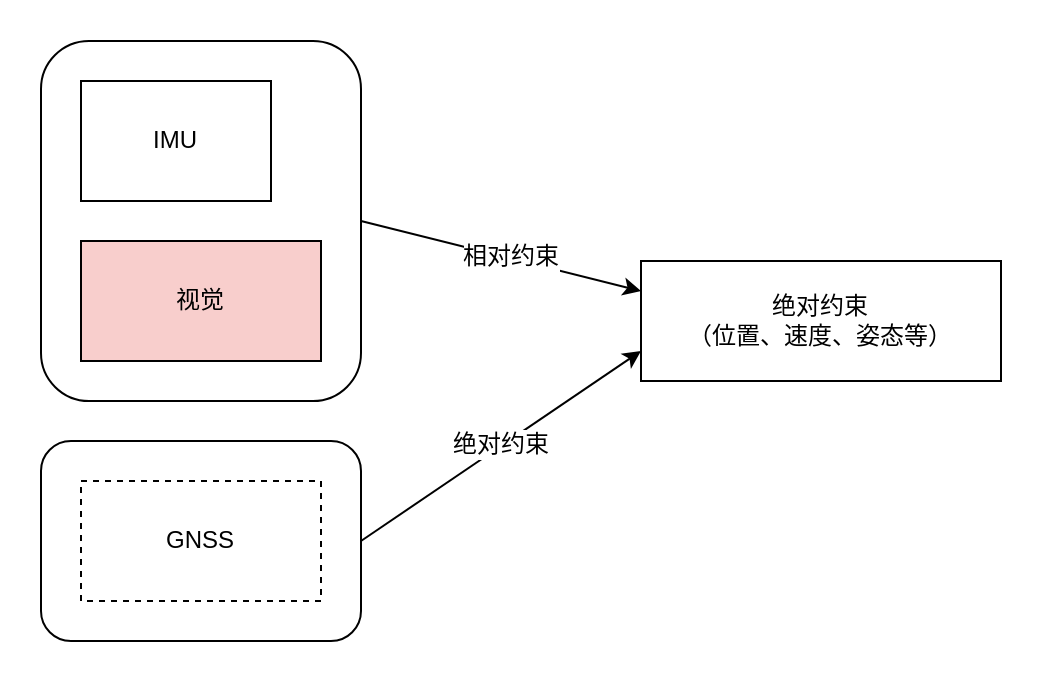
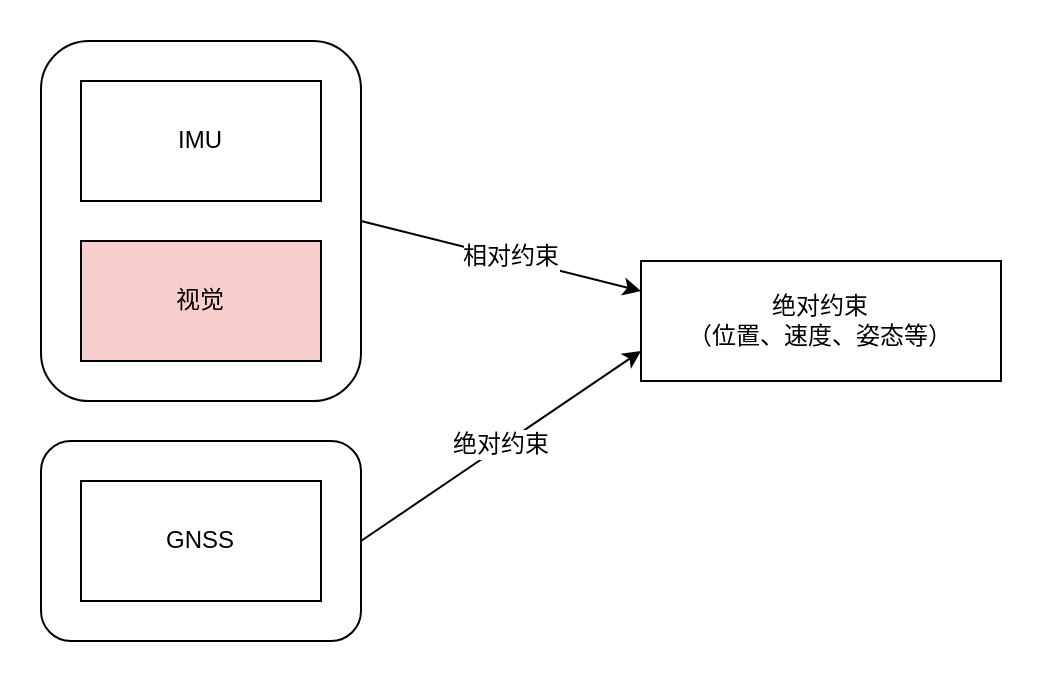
node "IMU": size 190x120 -> 240x120
node "GNSS": style dashed -> solid
